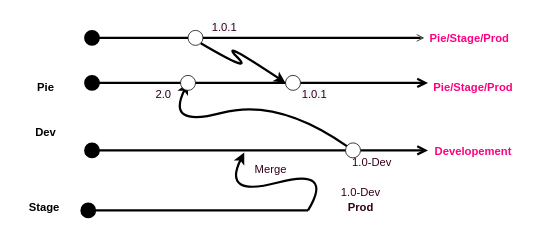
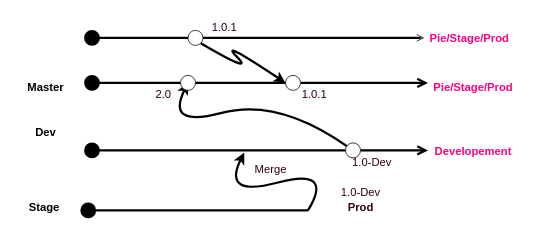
node "Pie": label "Pie" -> "Master"
